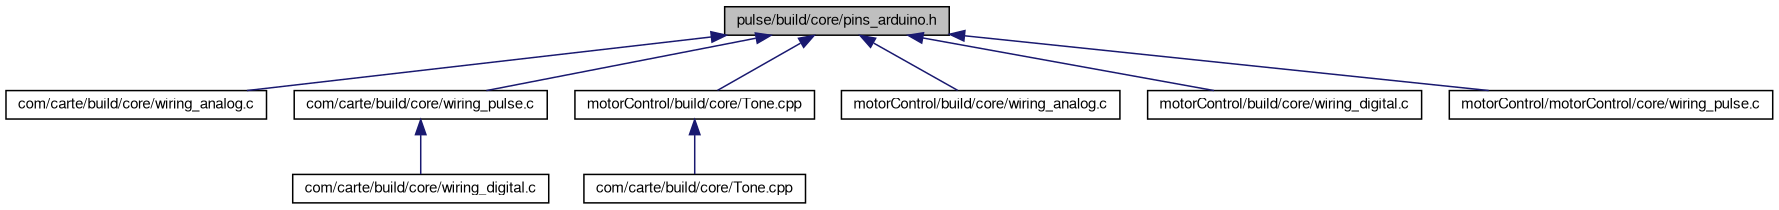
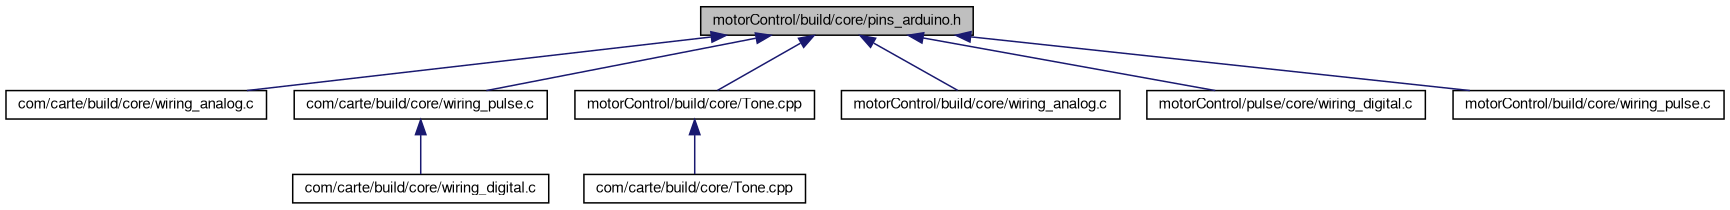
node "pulse/build/core/pins_arduino.h": label "pulse/build/core/pins_arduino.h" -> "motorControl/build/core/pins_arduino.h"
node "motorControl/build/core/wiring_digital.c": label "motorControl/build/core/wiring_digital.c" -> "motorControl/pulse/core/wiring_digital.c"
node "motorControl/motorControl/core/wiring_pulse.c": label "motorControl/motorControl/core/wiring_pulse.c" -> "motorControl/build/core/wiring_pulse.c"
